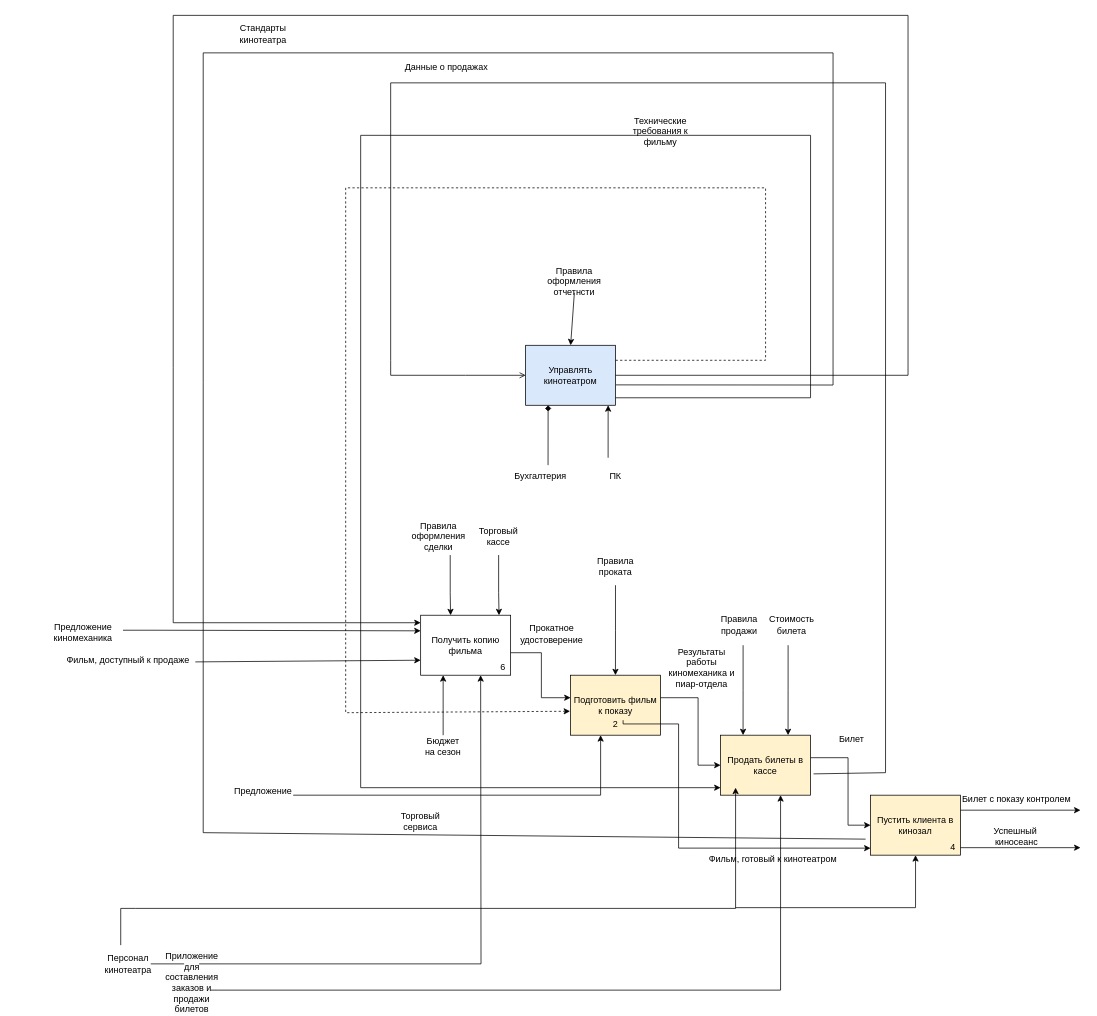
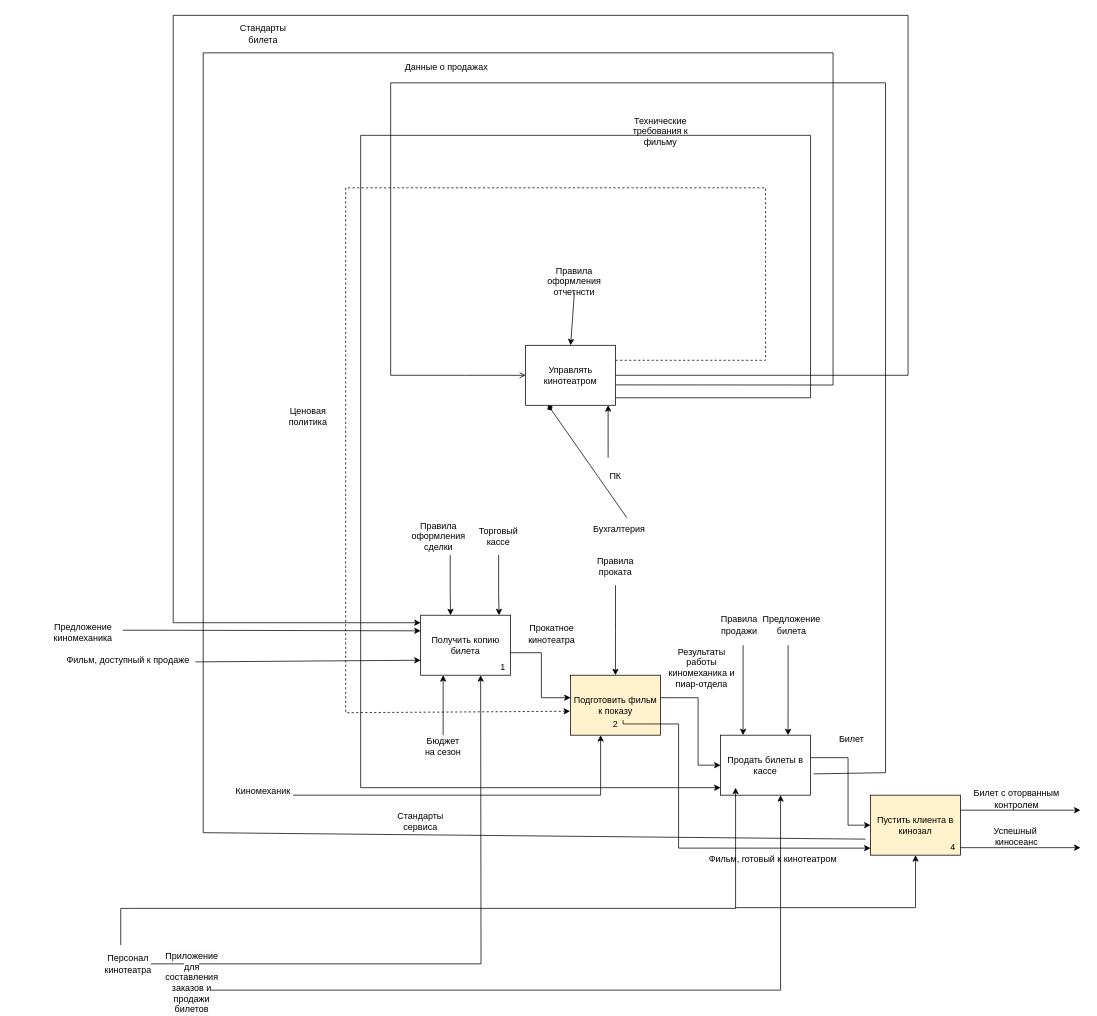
node "Стандарты кинотеатра": label "Стандарты кинотеатра" -> "Стандарты билета"
node "Управлять кинотеатром": fillcolor #dae8fc -> #ffffff
node "Ценовая политика": added
node "Бухгалтерия": moved (540, 477) -> (619, 529)
node "Стоимость билета": label "Стоимость билета" -> "Предложение билета"
node "Прокатное удостоверение": label "Прокатное удостоверение" -> "Прокатное кинотеатра"
node "Получить копию фильма": label "Получить копию фильма" -> "Получить копию билета"
node "6": label "6" -> "1"
node "Продать билеты в кассе": fillcolor #fff2cc -> #ffffff
node "Предложение": label "Предложение" -> "Киномеханик"
node "Билет с показу контролем": label "Билет с показу контролем" -> "Билет с оторванным контролем"
node "Торговый сервиса": label "Торговый сервиса" -> "Стандарты сервиса"
